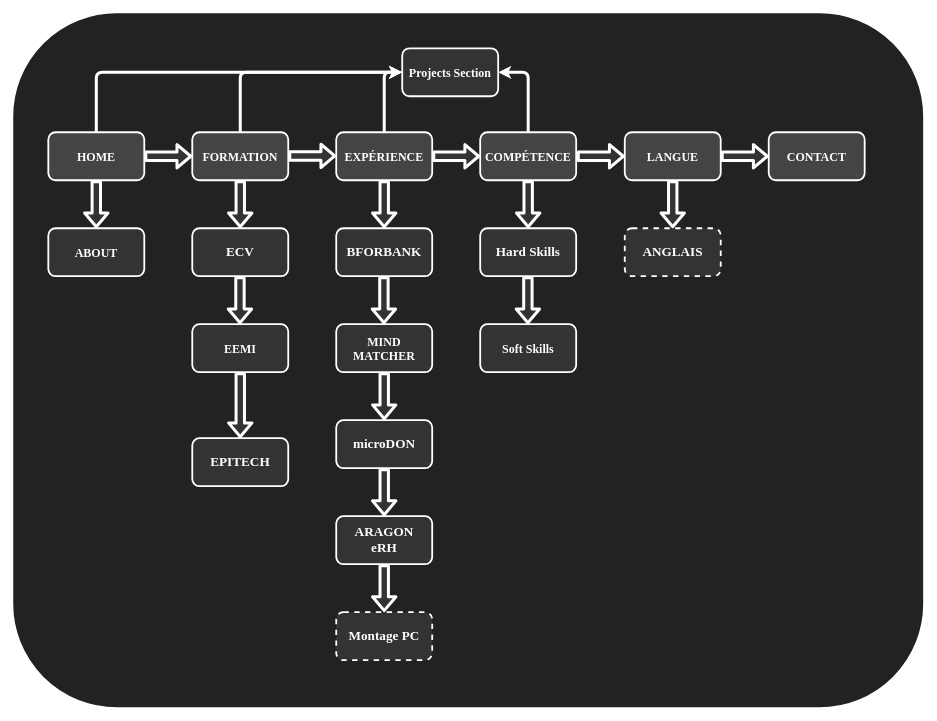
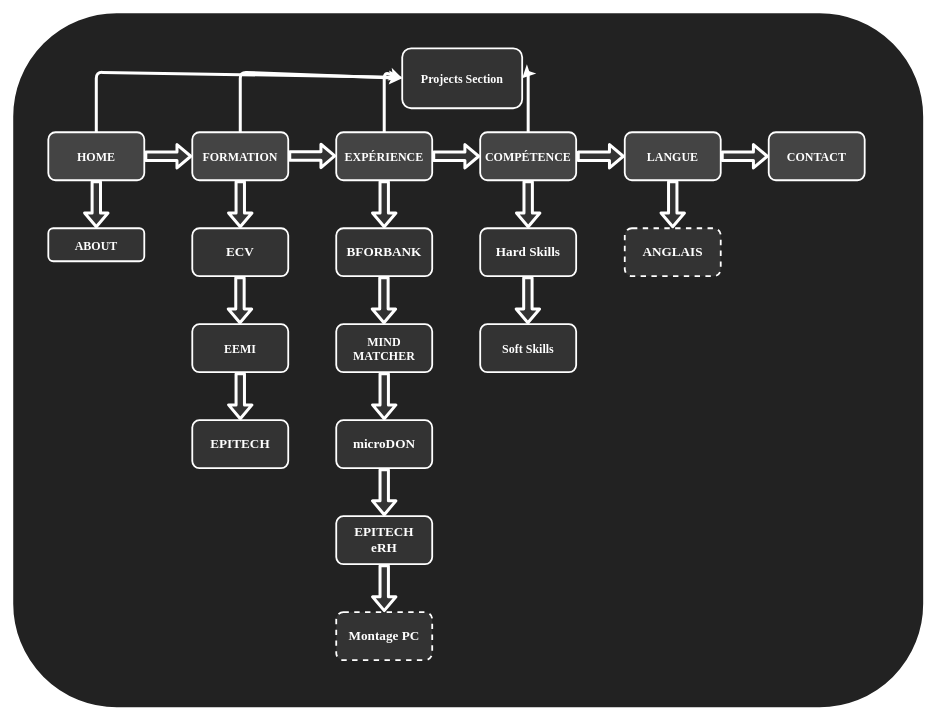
node "Projects Section": size 96x48 -> 120x60
node "ABOUT": size 96x48 -> 96x33
node "EPITECH": moved (240, 462) -> (240, 444)
node "ARAGON eRH": label "ARAGON eRH" -> "EPITECH eRH"
